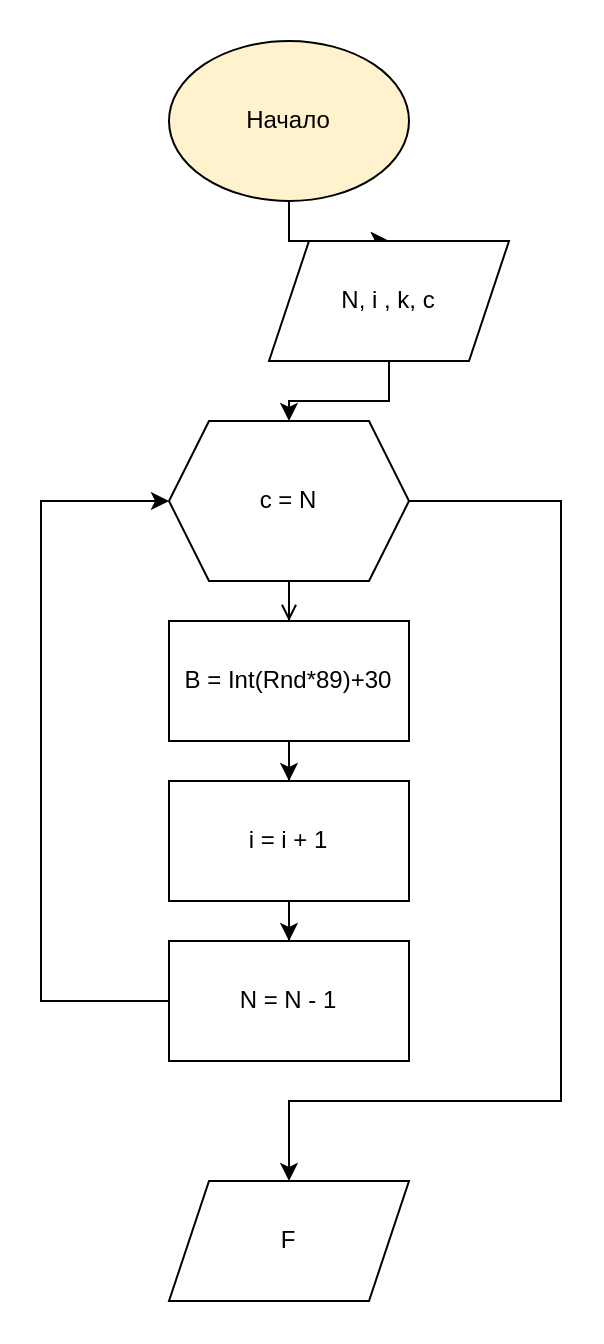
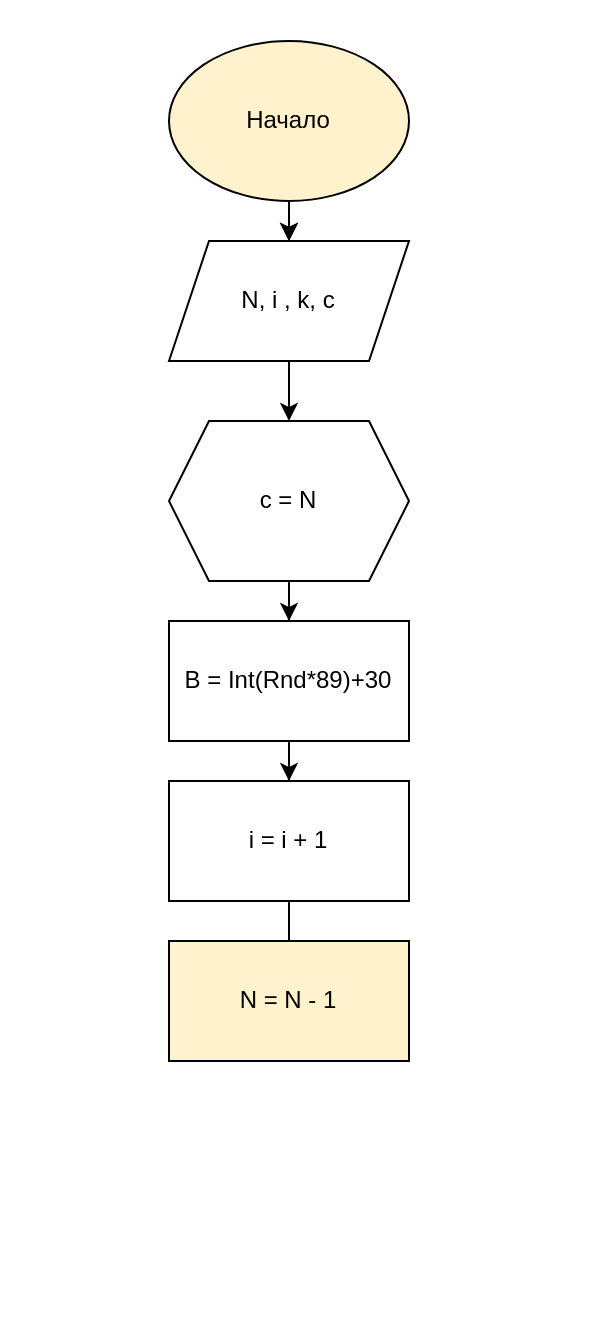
node "N, i , k, c": moved (389, 301) -> (289, 301)
edge "c = N" -> "B = Int(Rnd*89)+30": arrowhead open -> classic
edge "N = N - 1" -> "c = N": removed
edge "c = N" -> "F": removed
edge "i = i + 1" -> "N = N - 1": arrowhead classic -> none
node "N = N - 1": fillcolor #ffffff -> #fff2cc
node "F": removed
